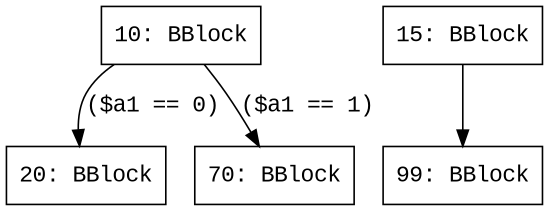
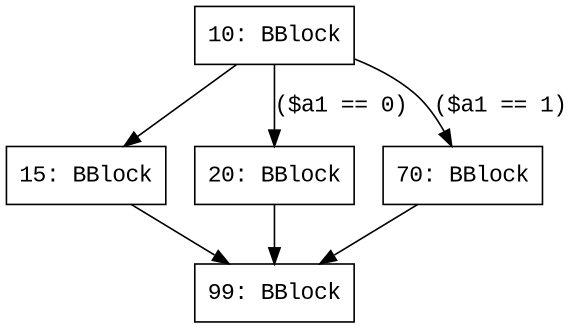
edge "10: BBlock" -> "15: BBlock": added
edge "20: BBlock" -> "99: BBlock": added
edge "70: BBlock" -> "99: BBlock": added
